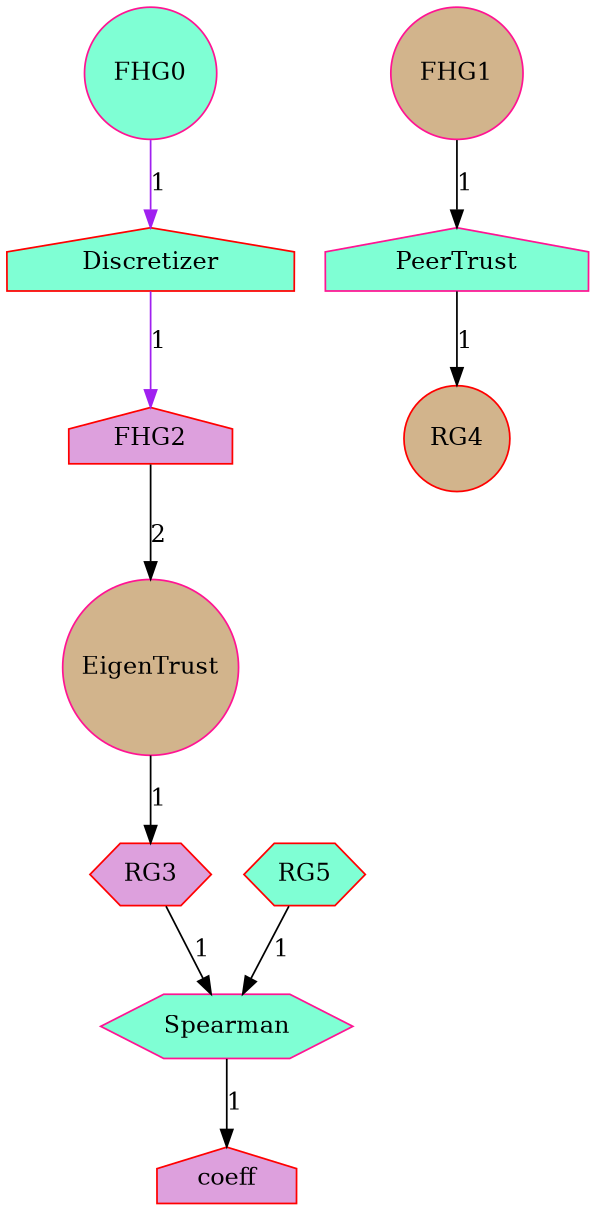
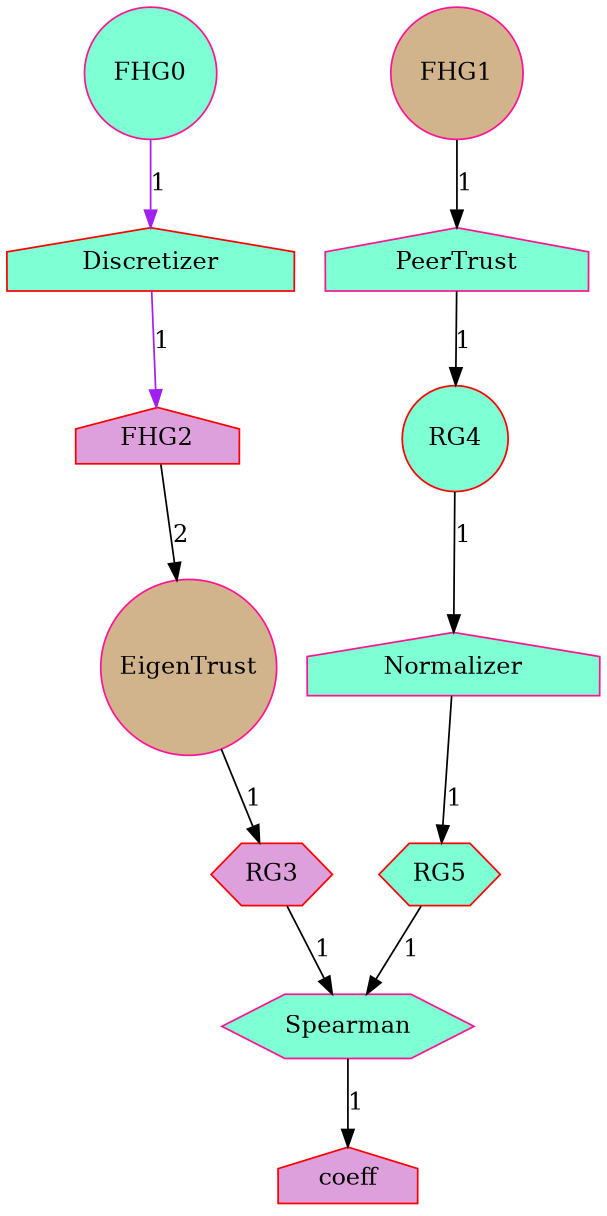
node "RG4": fillcolor tan -> aquamarine
node "Normalizer": added
